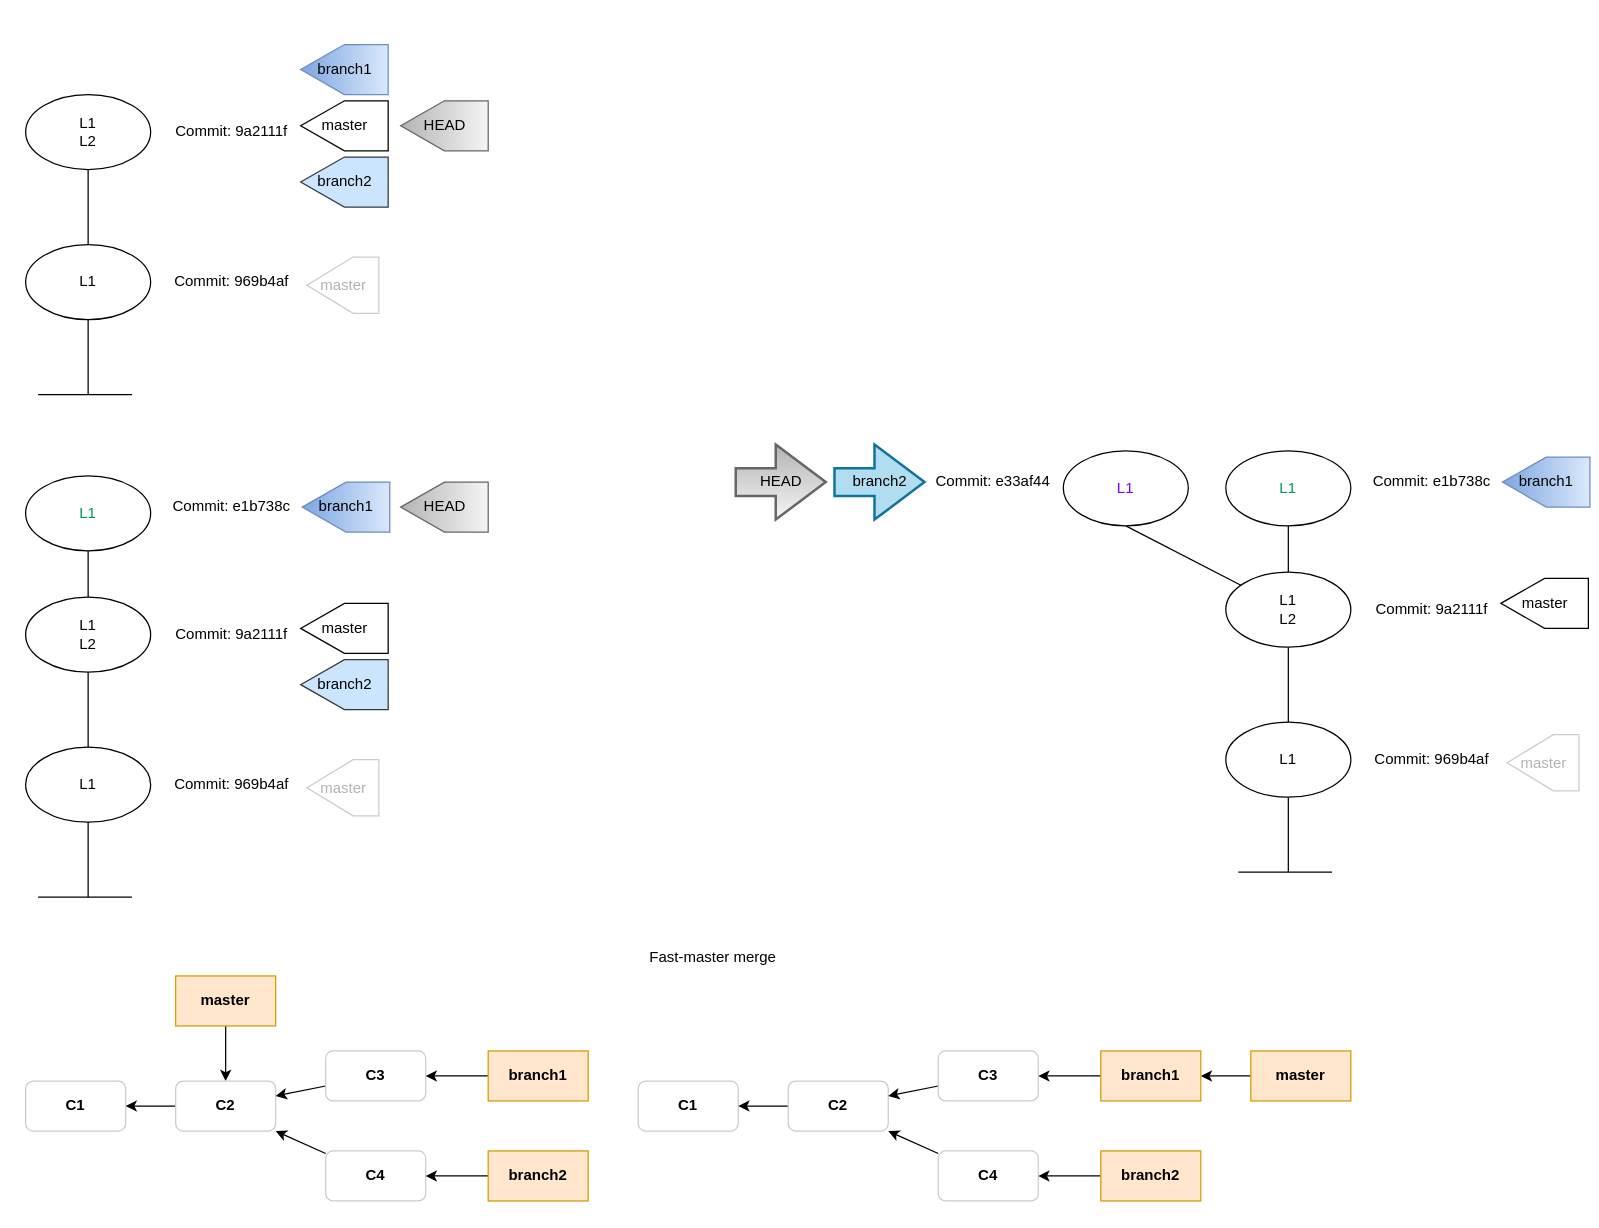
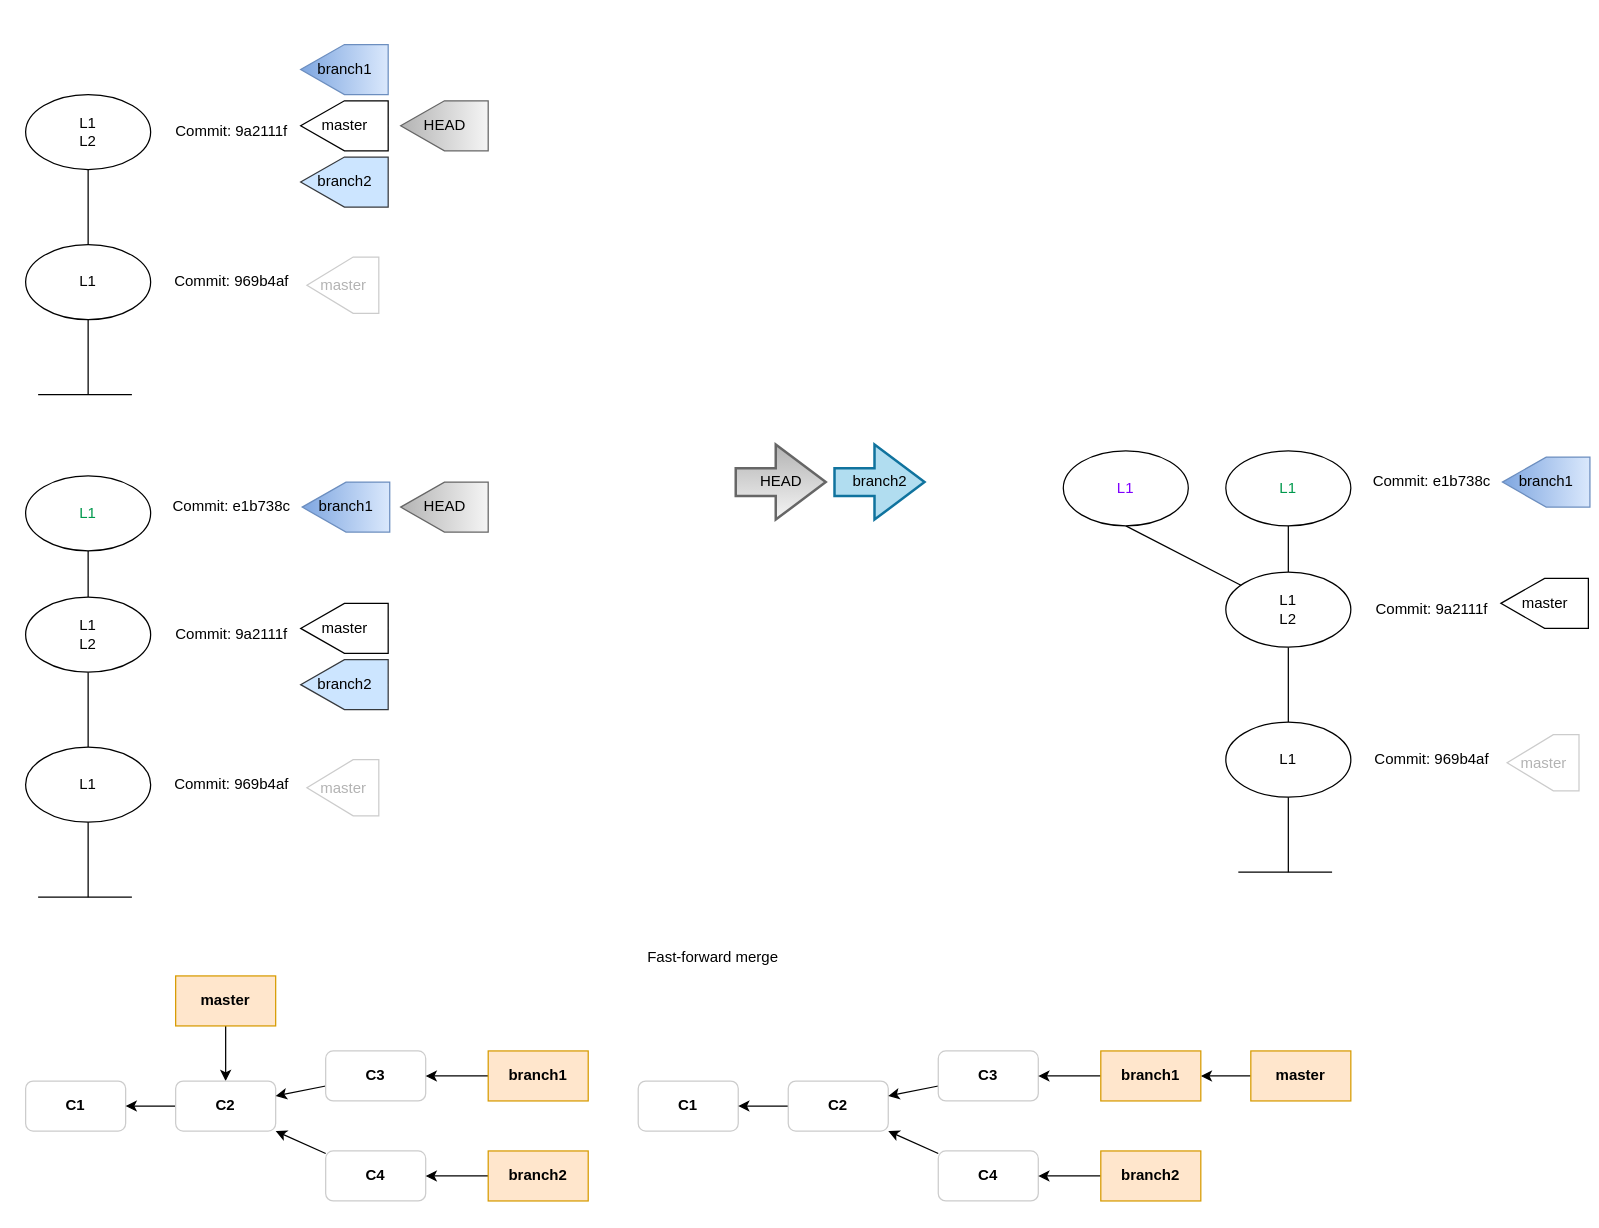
node "Commit: e33af44": removed
node "Fast-master merge": label "Fast-master merge" -> "Fast-forward merge"
